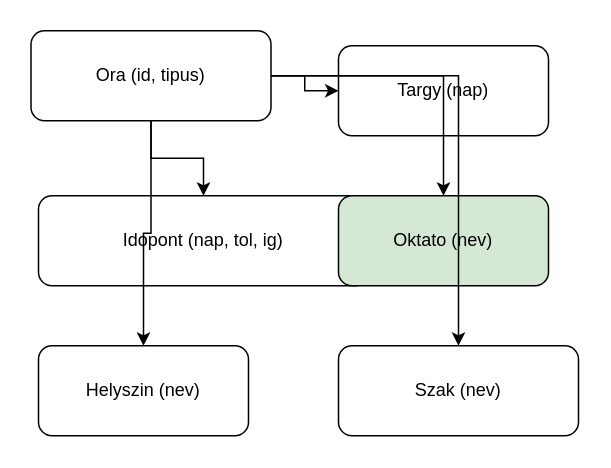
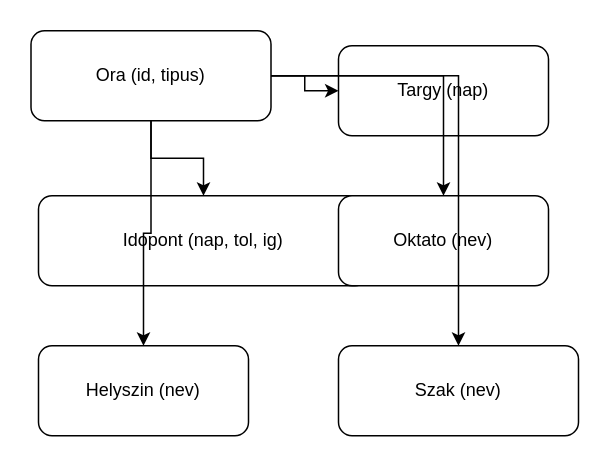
node "Oktato (nev)": fillcolor #d5e8d4 -> #ffffff
